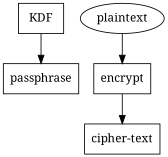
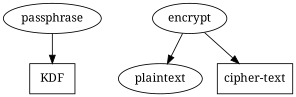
edge "KDF" -> "passphrase": reversed
edge "plaintext" -> "encrypt": reversed
node "passphrase": shape box -> ellipse
node "encrypt": shape box -> ellipse
